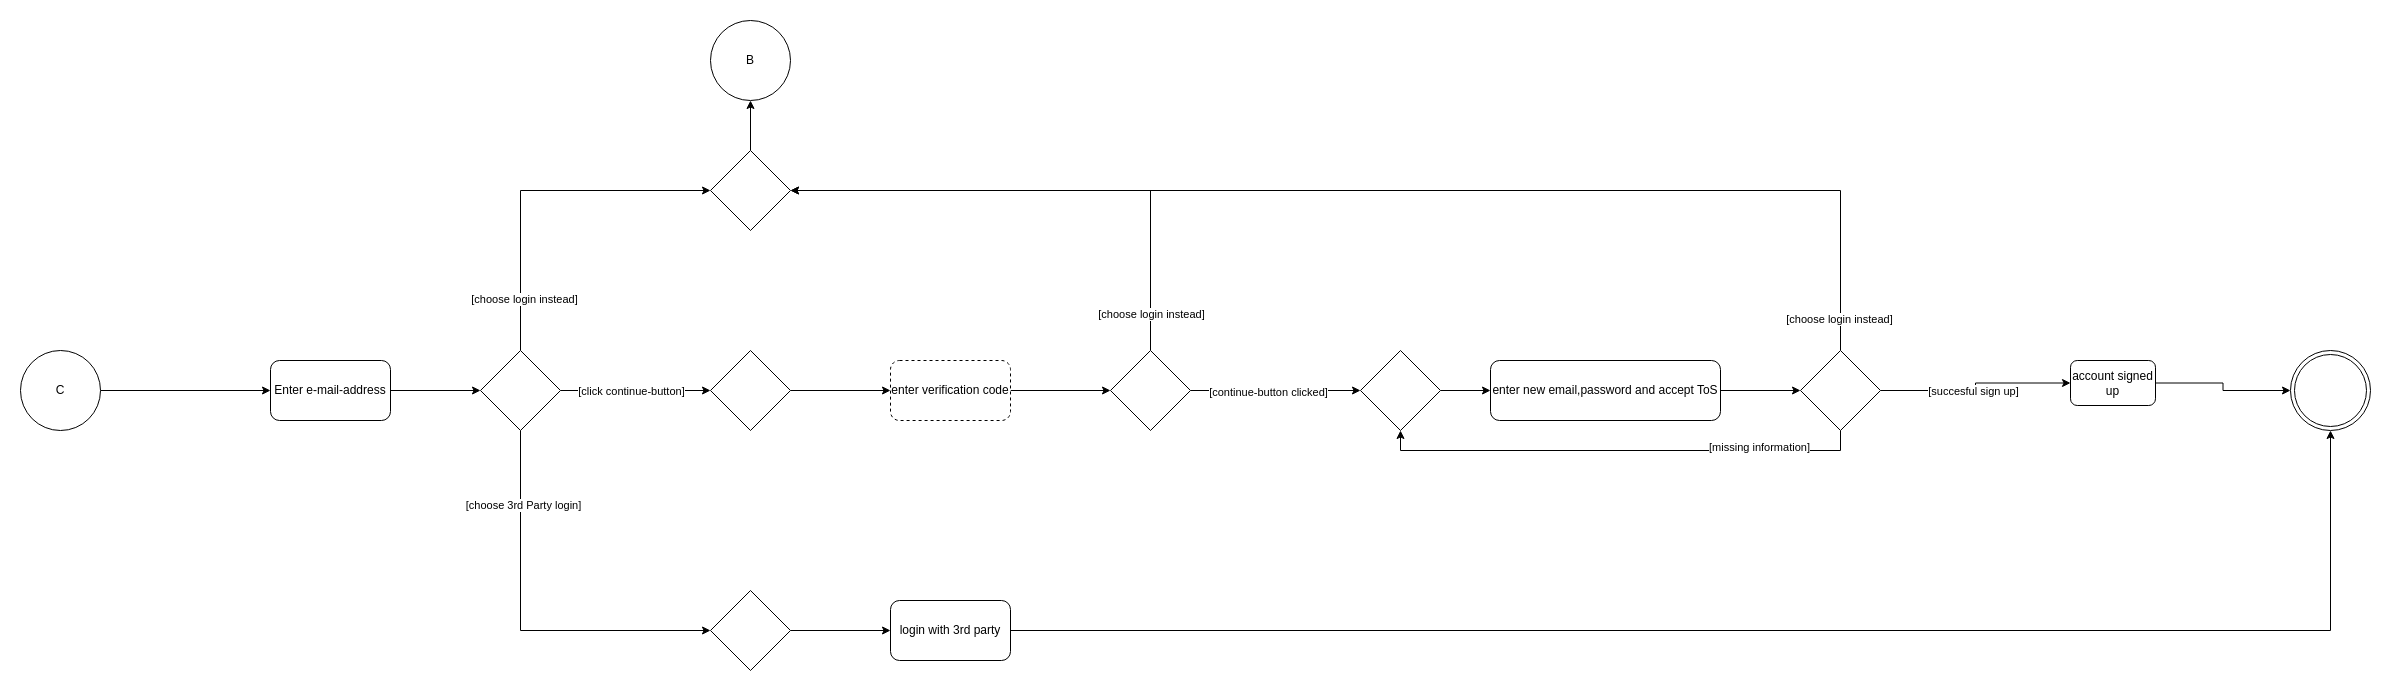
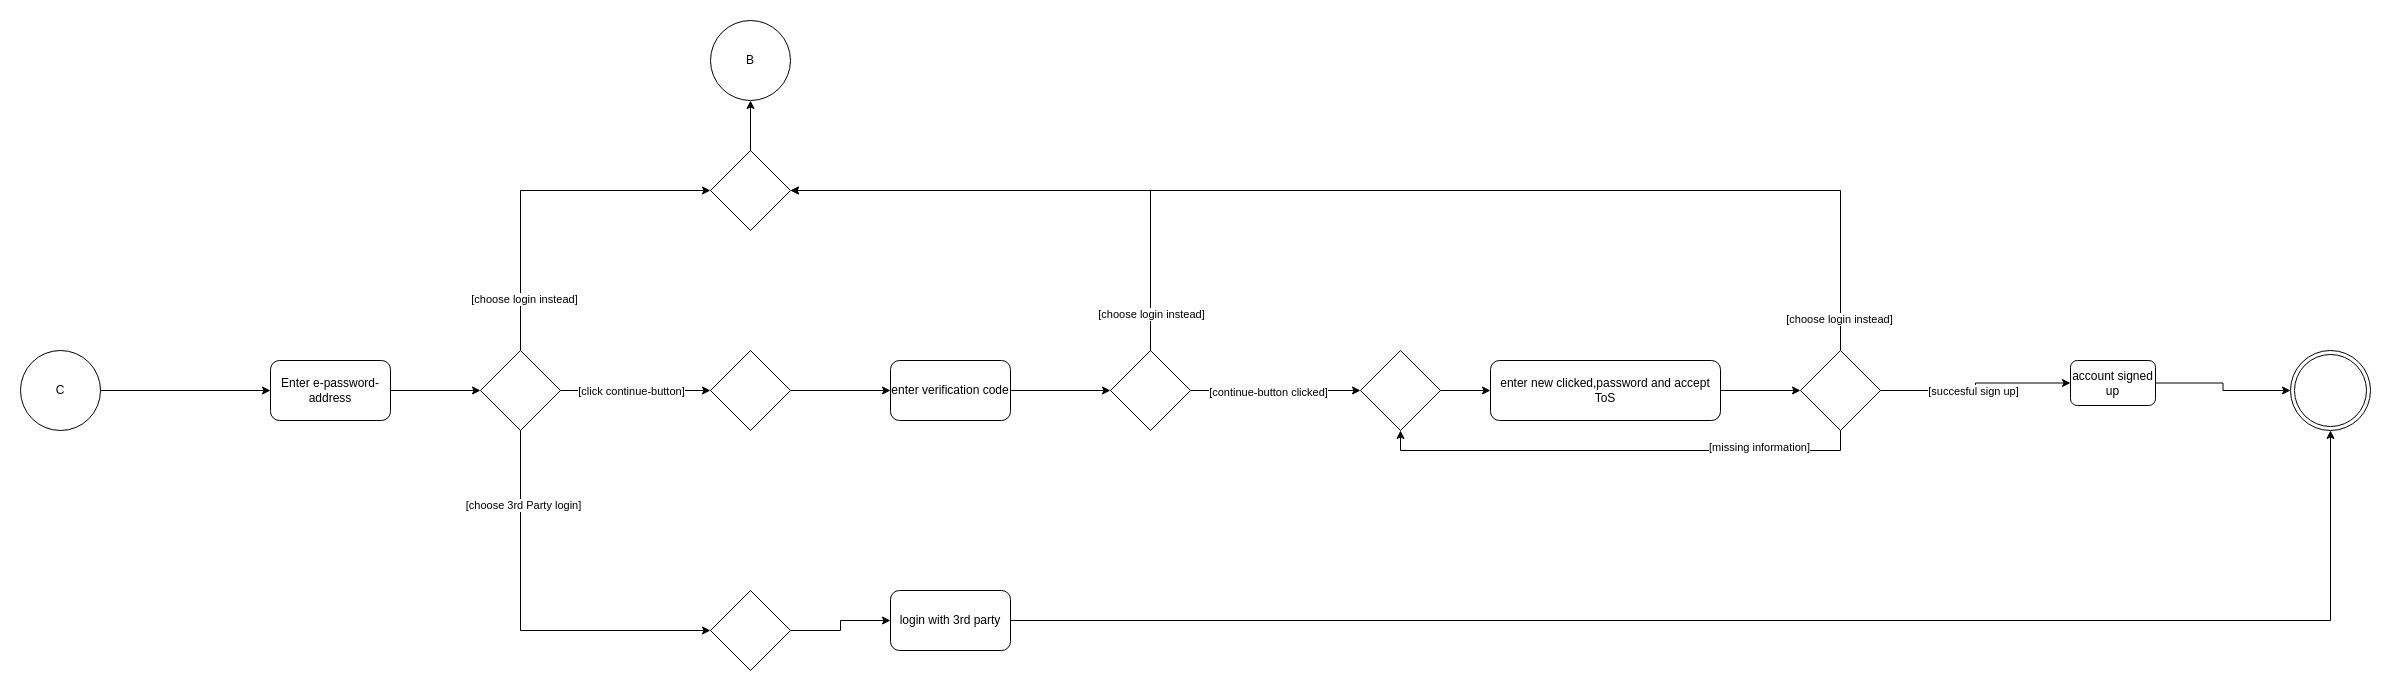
node "Enter e-mail-address": label "Enter e-mail-address" -> "Enter e-password-address"
node "enter verification code": style dashed -> solid
node "enter new email,password and accept ToS": label "enter new email,password and accept ToS" -> "enter new clicked,password and accept ToS"
node "login with 3rd party": moved (951, 631) -> (951, 621)
